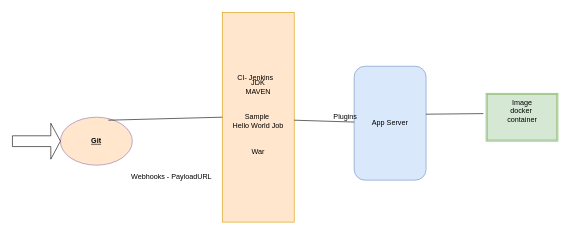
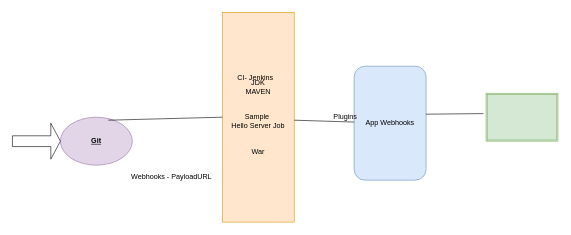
node "Image docker container": removed
node "JDK MAVEN Sample Hello World Job War": label "JDK MAVEN Sample Hello World Job War" -> "JDK MAVEN Sample Hello Server Job War"
node "App Server": label "App Server" -> "App Webhooks"
node "Git": fillcolor #ffe6cc -> #e1d5e7
